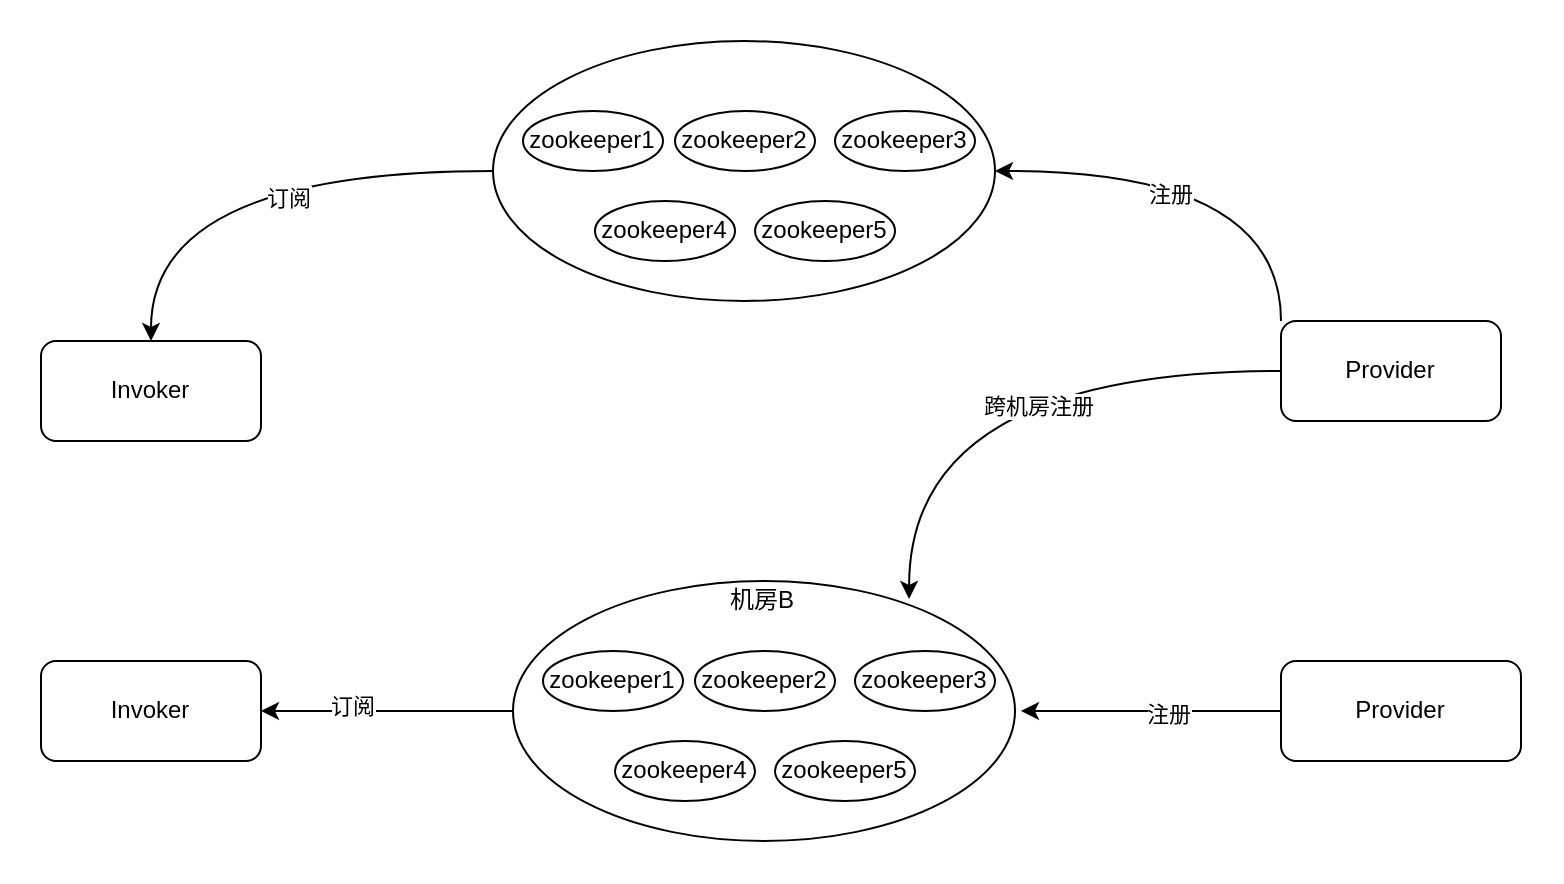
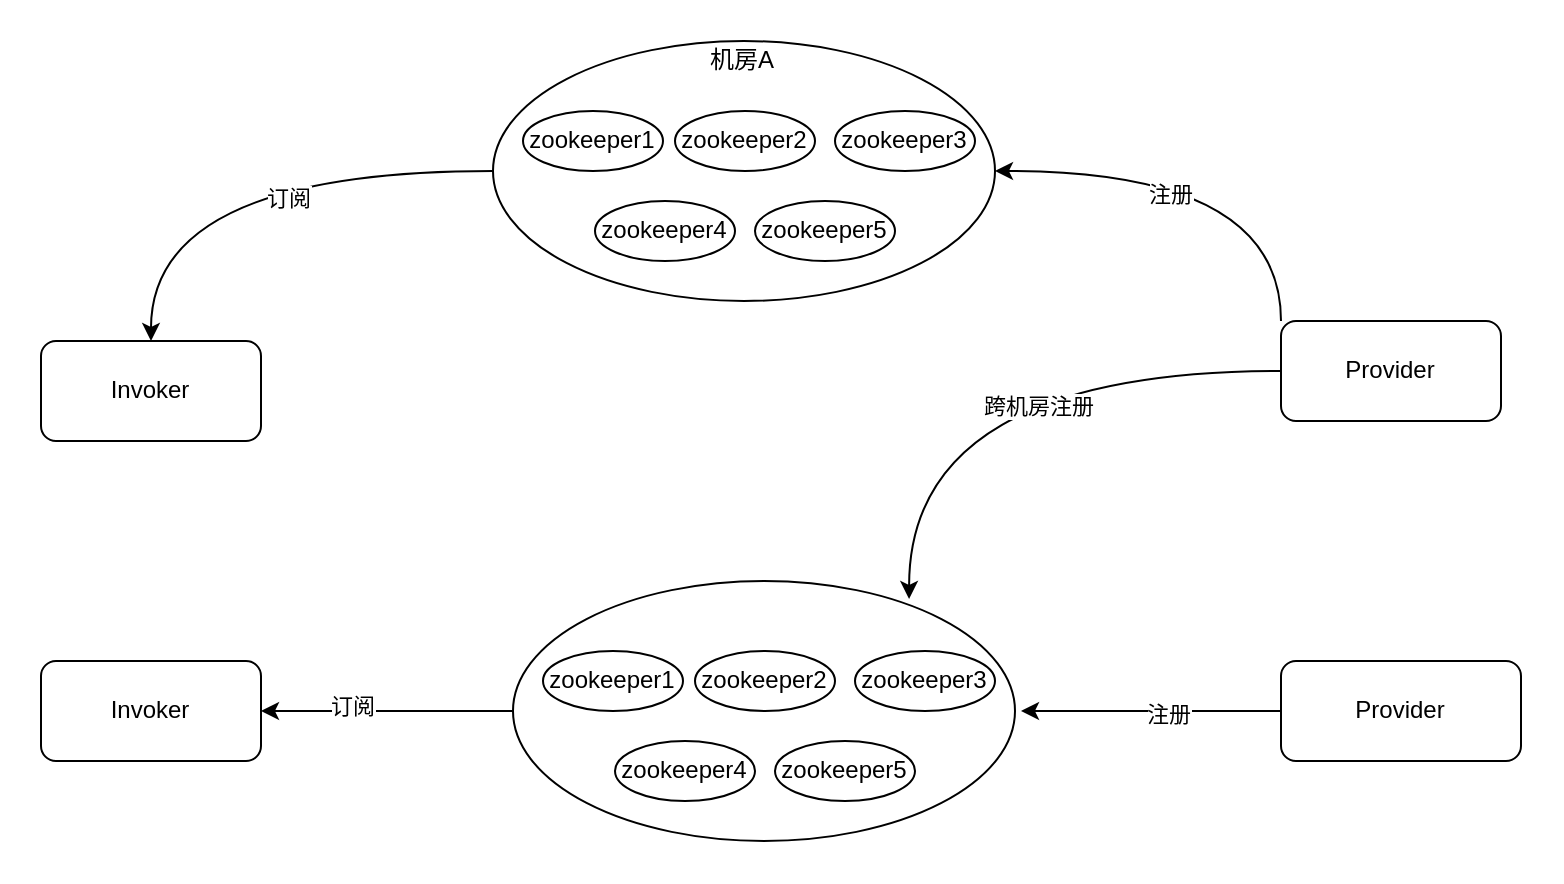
node "机房A": added
node "机房B": removed
